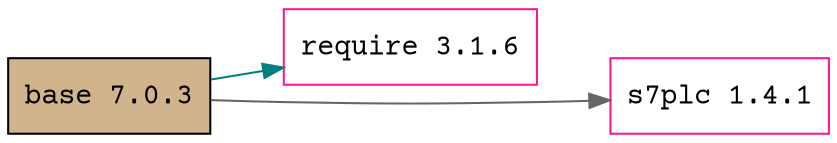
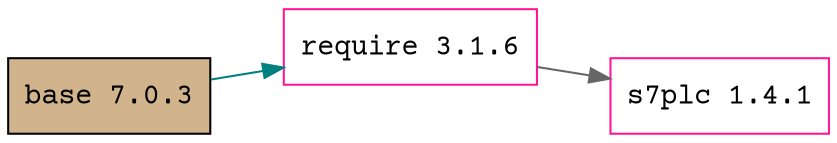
edge "base 7.0.3" -> "s7plc 1.4.1": now "require 3.1.6" -> "s7plc 1.4.1"
